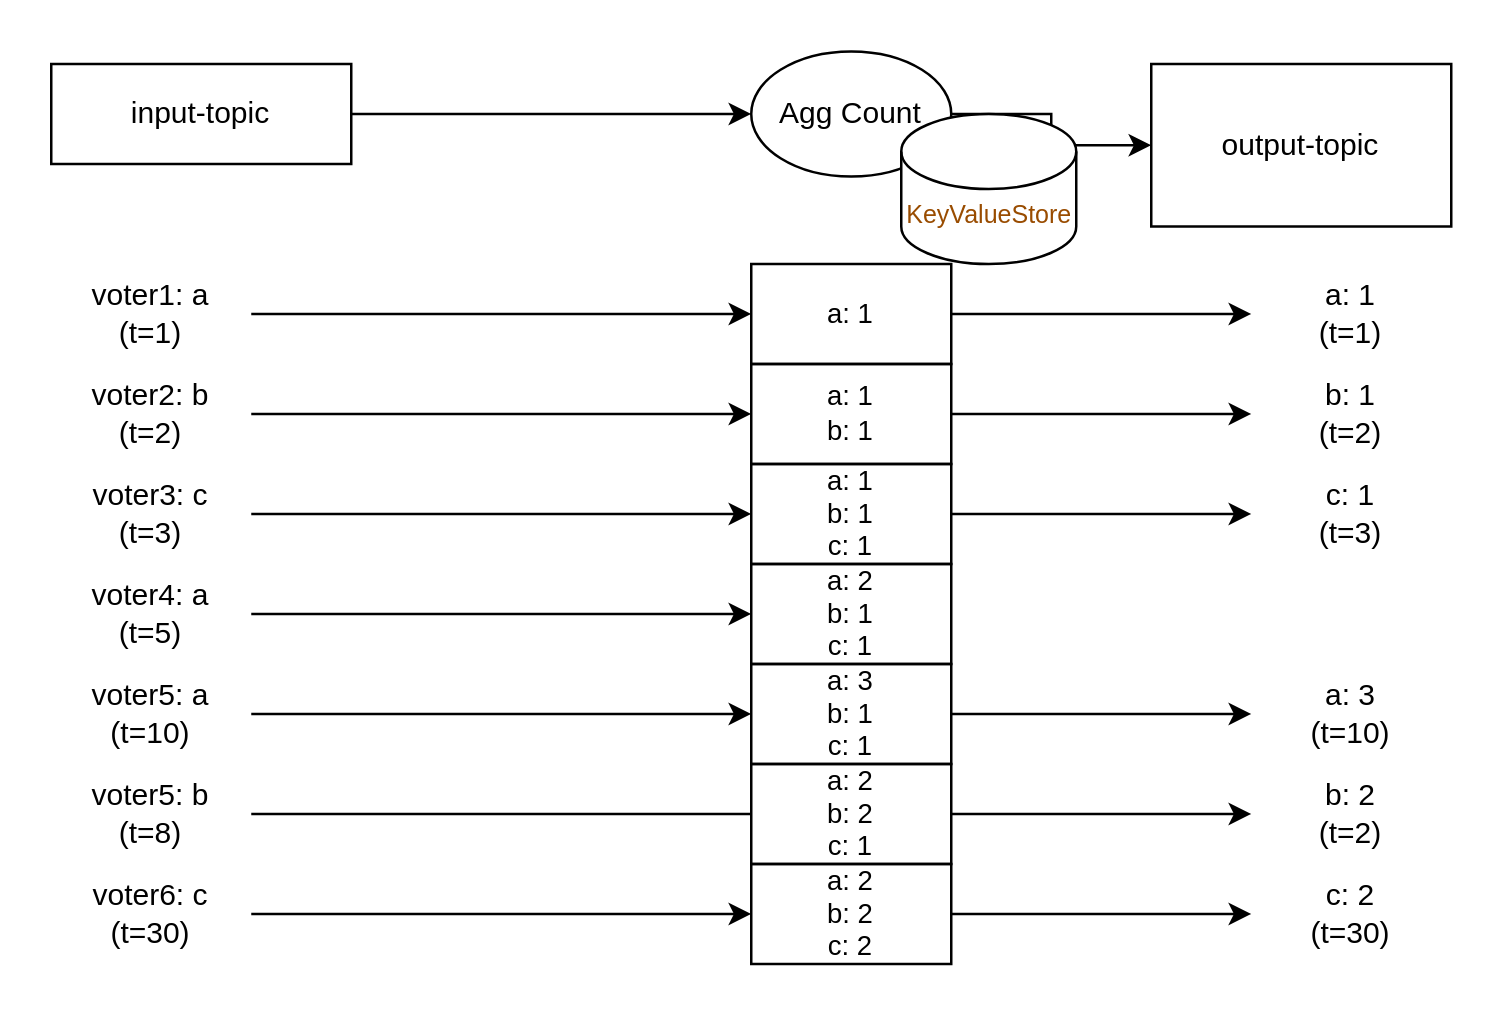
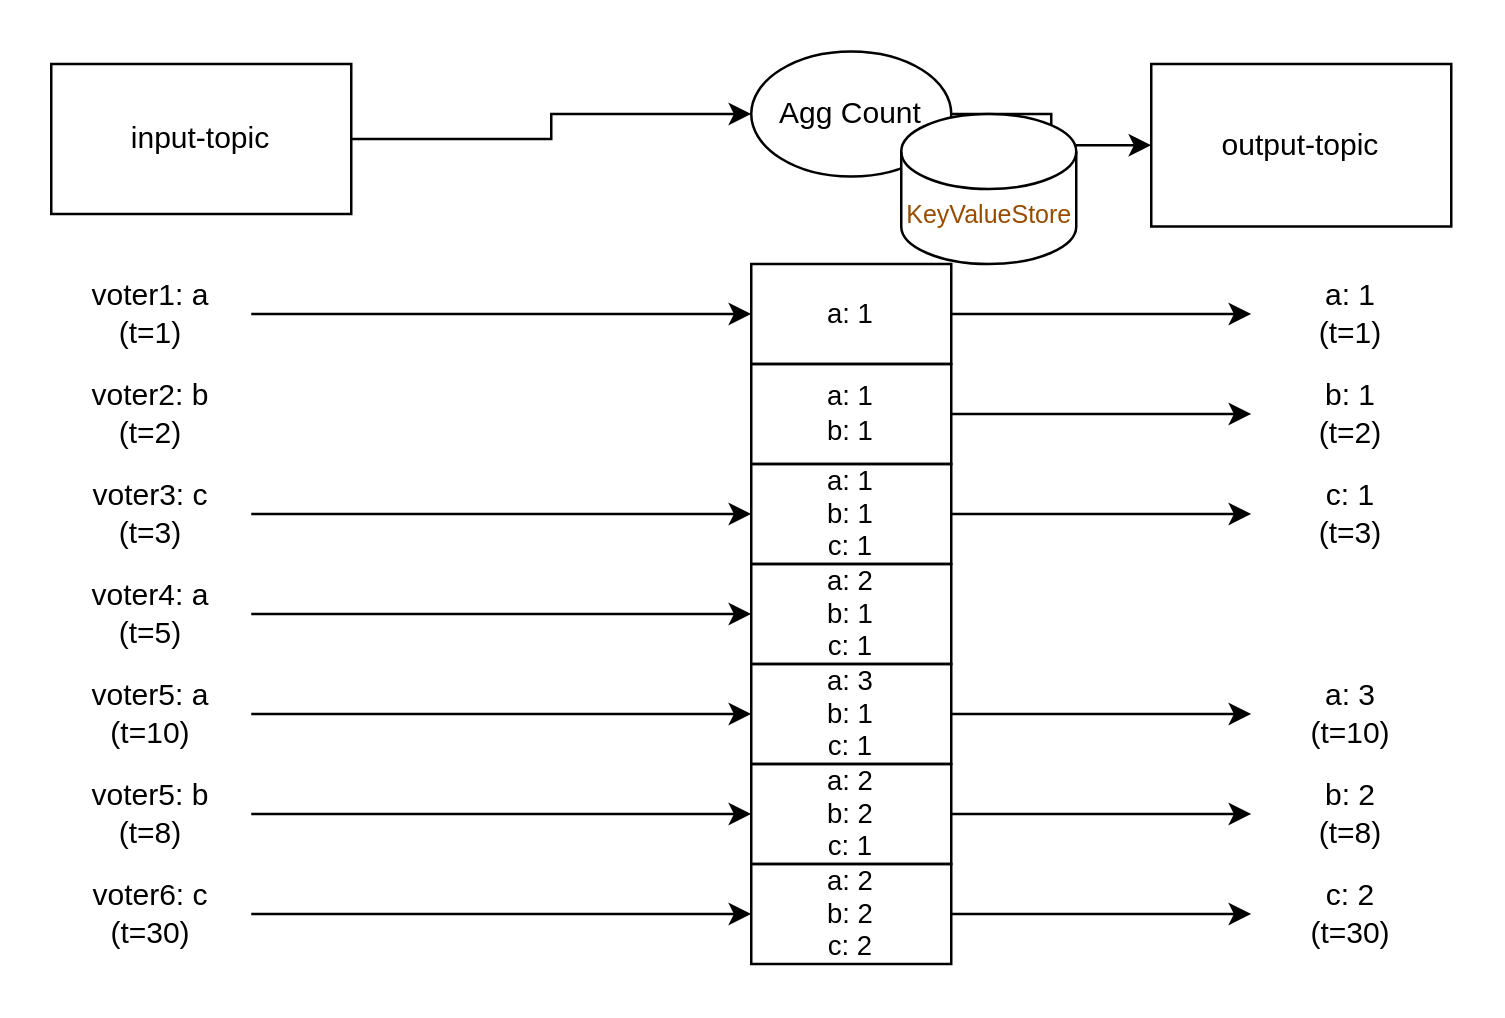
node "input-topic": size 300x100 -> 300x150
edge "voter2: b (t=2)" -> "a: 1 b: 1": removed
edge "voter5: b (t=8)" -- "a: 2 b: 2 c: 1": arrowhead none -> classic
node "b: 2 (t=2)": label "b: 2 (t=2)" -> "b: 2 (t=8)"
